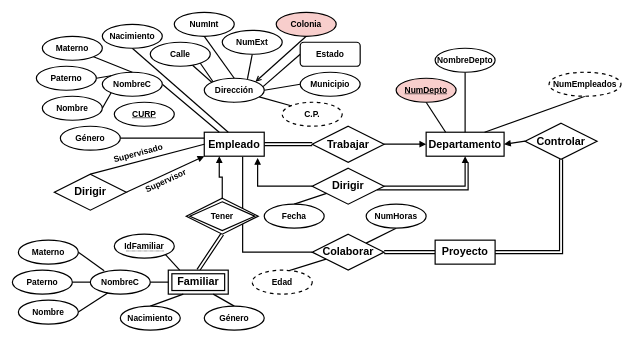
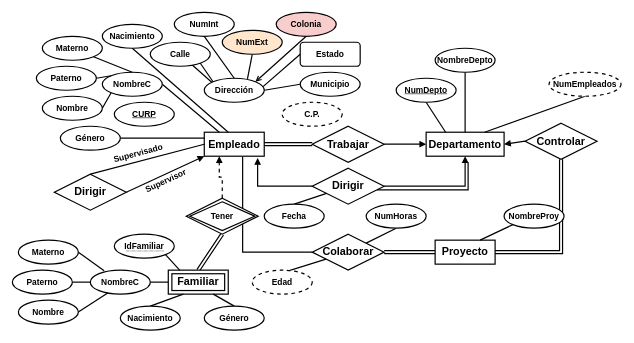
node "NumExt": fillcolor #ffffff -> #ffe6cc
node "NumDepto": fillcolor #f8cecc -> #ffffff
edge "Dirección" -- "C.P.": removed
edge "Tener" -> "Empleado": style solid -> dashed
node "NombreProy": added
edge "NombreProy" -- "Proyecto": added
